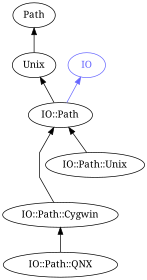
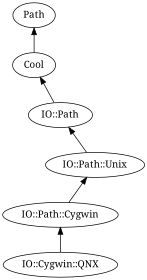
node "Unix": label "Unix" -> "Cool"
node "IO": removed
edge "IO::Path::Cygwin" -> "IO::Path": now "IO::Path::Cygwin" -> "IO::Path::Unix"
node "IO::Path::QNX": label "IO::Path::QNX" -> "IO::Cygwin::QNX"
